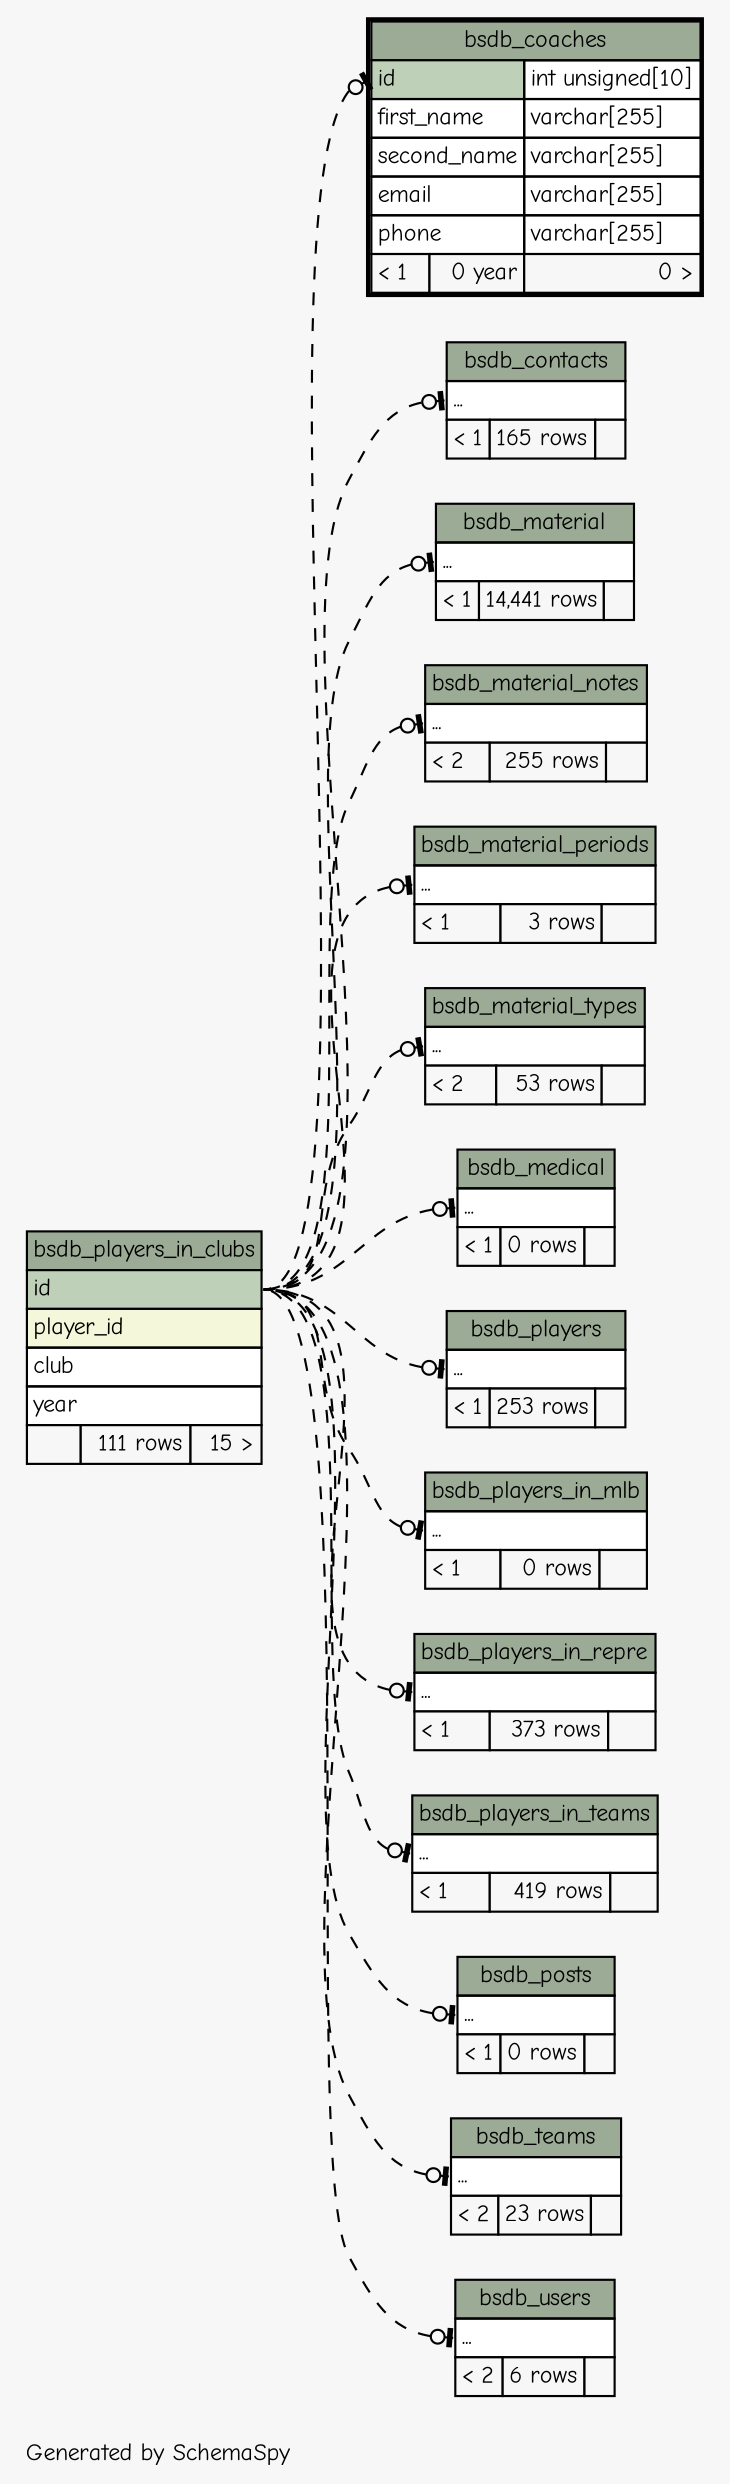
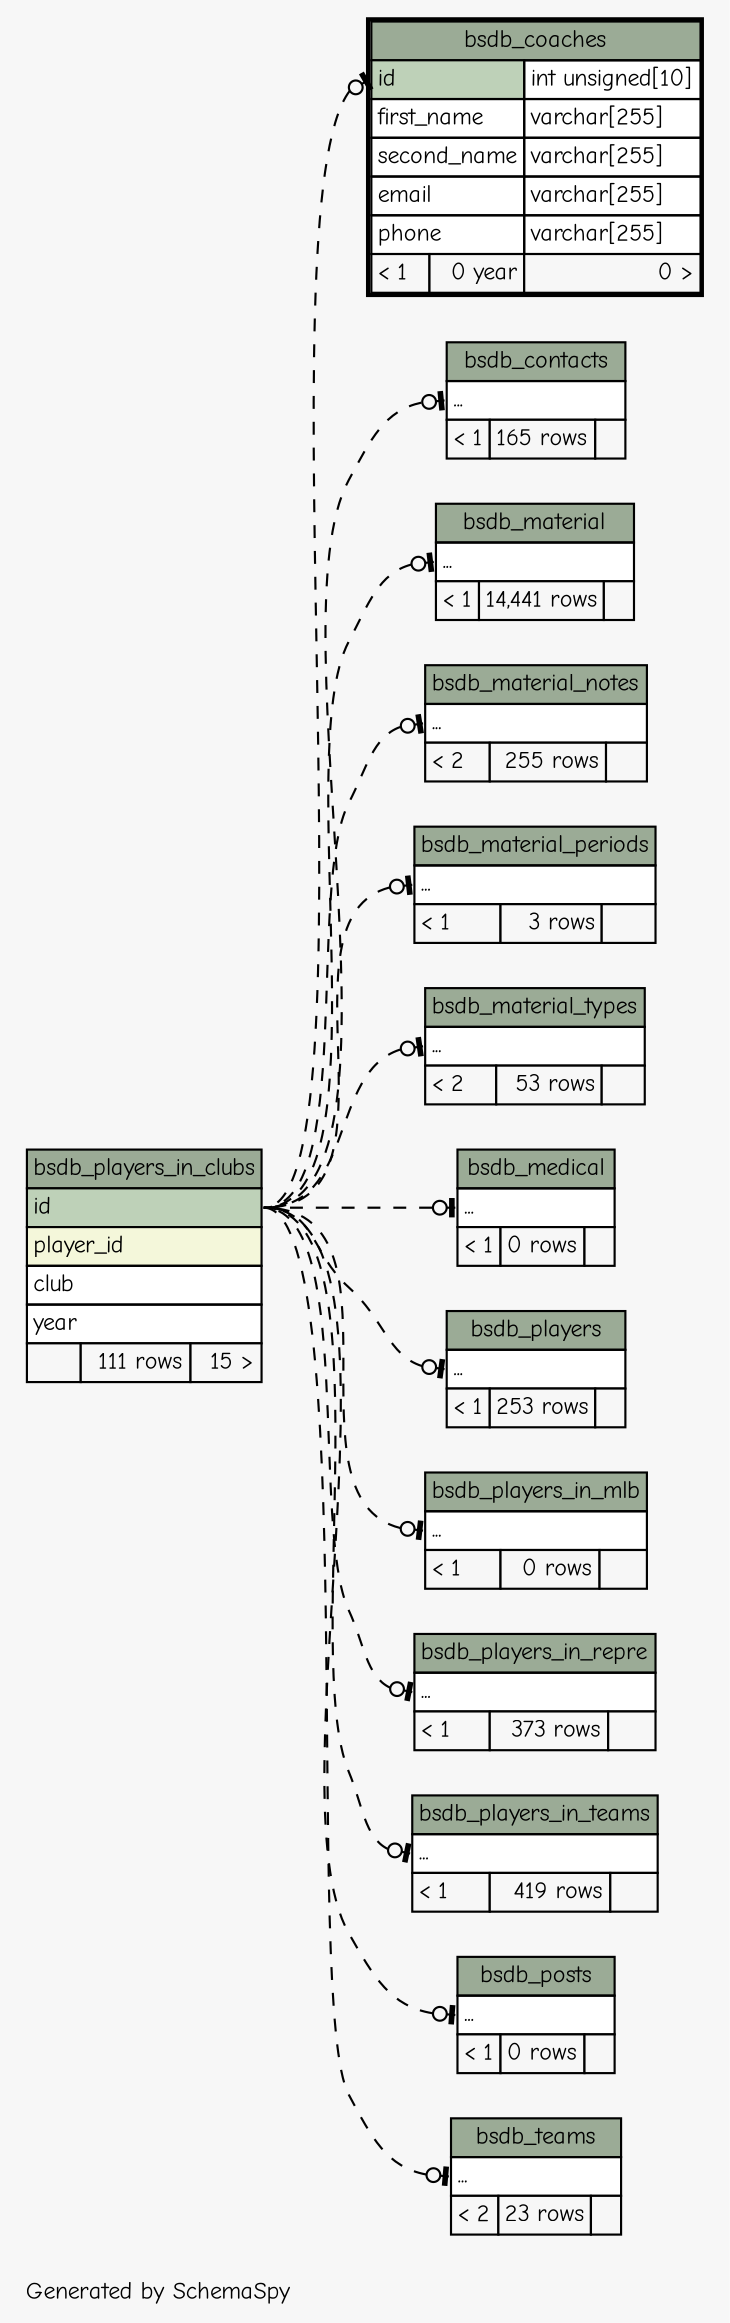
node "bsdb_users": removed
